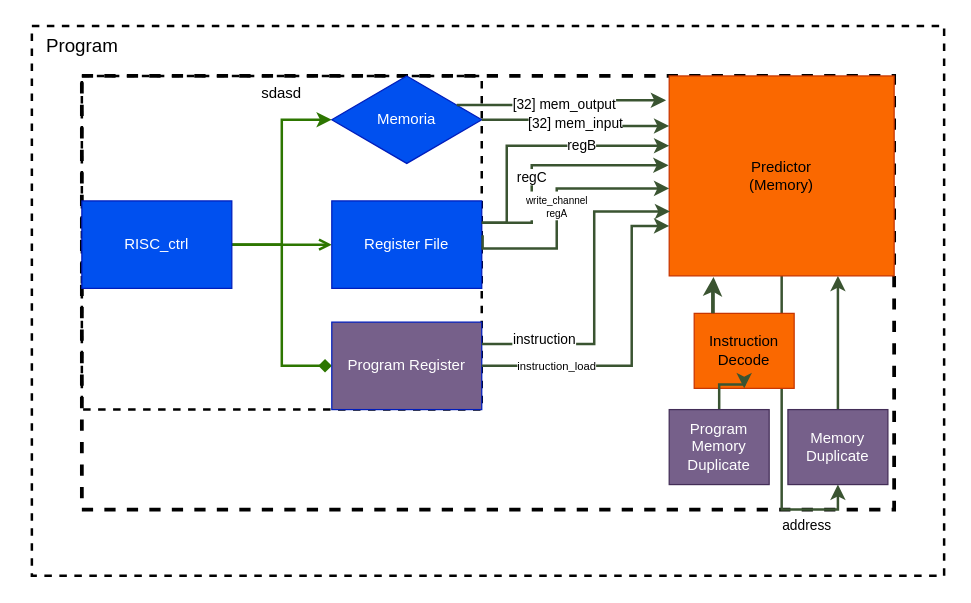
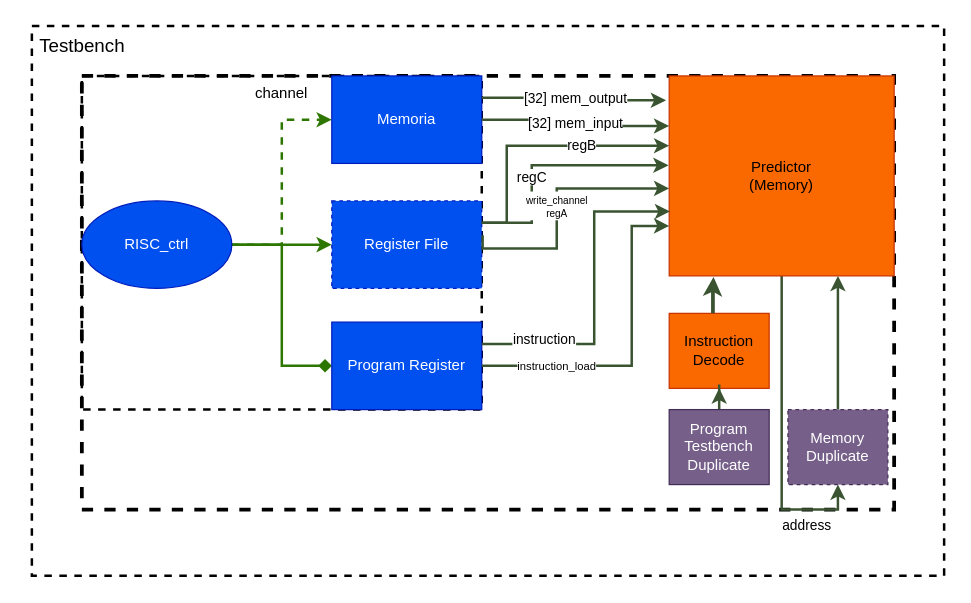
node "Program": label "Program" -> "Testbench"
node "sdasd": label "sdasd" -> "channel"
node "Memoria": shape diamond -> rectangle
edge "RISC_ctrl" -> "Memoria": style solid -> dashed
node "RISC_ctrl": shape rectangle -> ellipse
edge "RISC_ctrl" -> "Register File": arrowhead open -> classic
node "Register File": style solid -> dashed
node "Instruction Decode": moved (744, 351) -> (719, 351)
node "Program Register": fillcolor #76608a -> #0050ef
node "Program Memory Duplicate": label "Program Memory Duplicate" -> "Program Testbench Duplicate"
node "Memory Duplicate": style solid -> dashed
